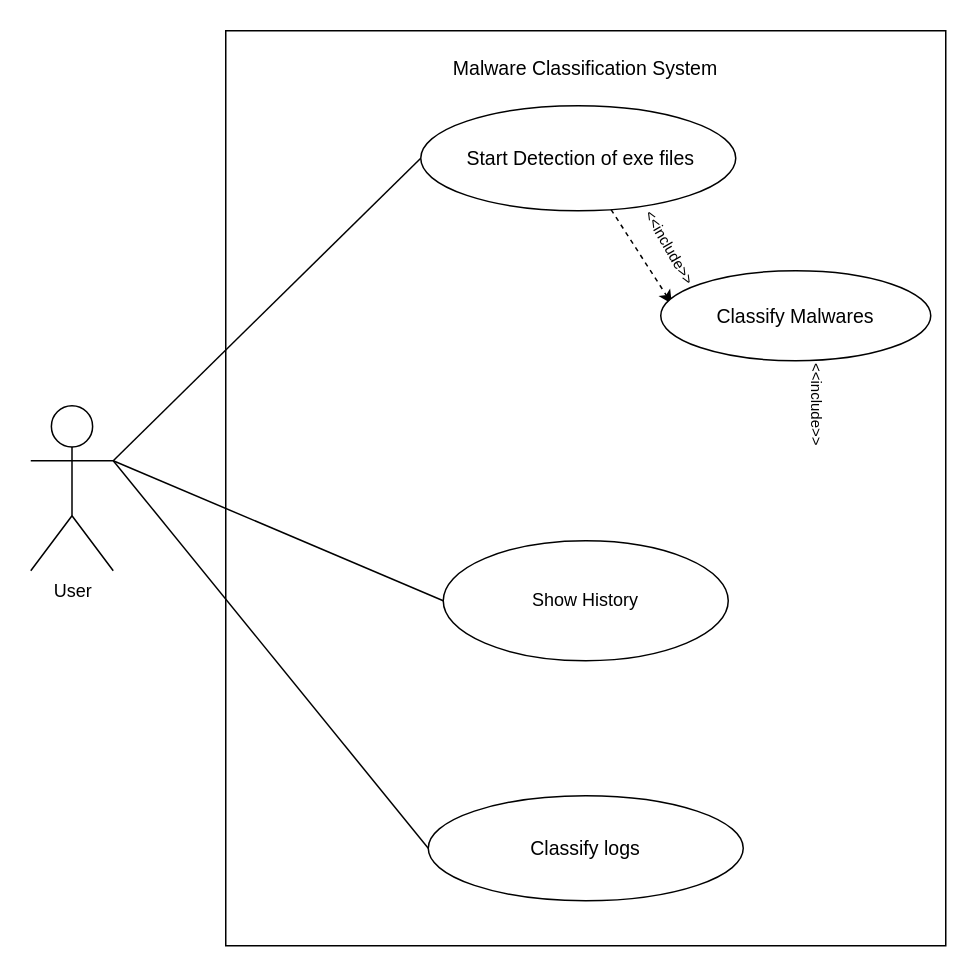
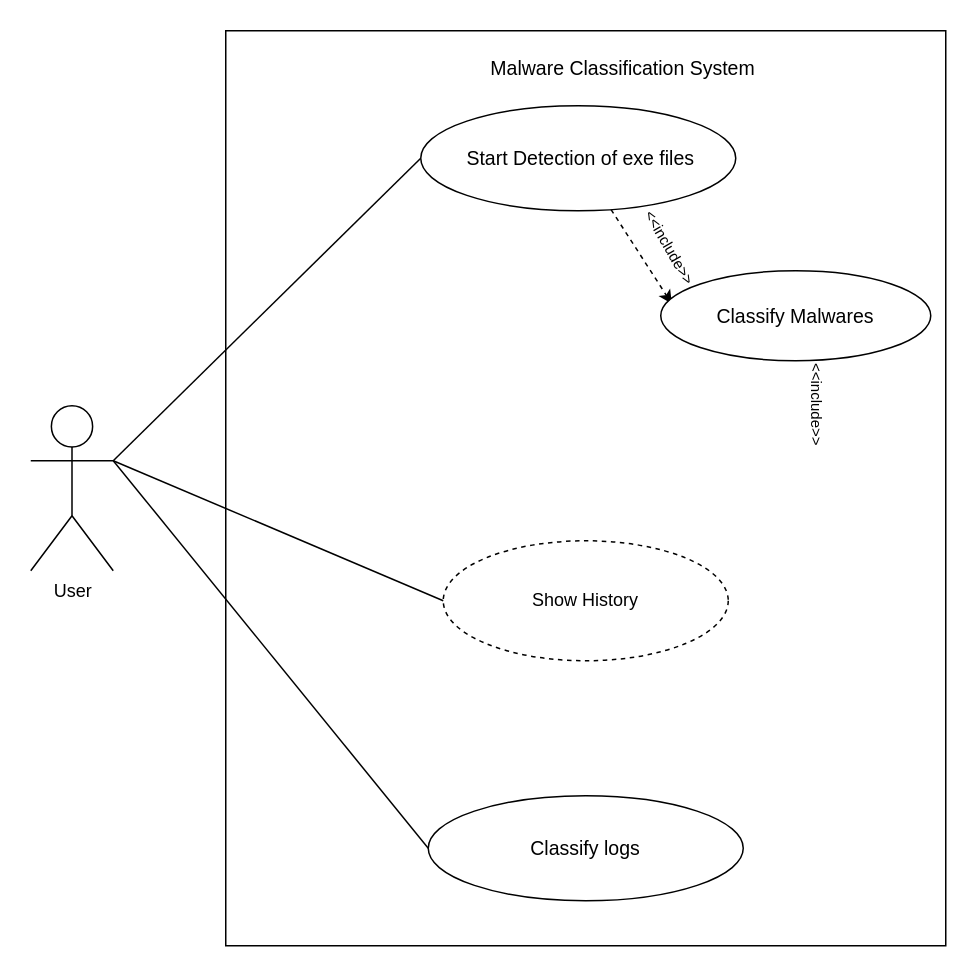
node "Malware Classification System": moved (586, 68) -> (623, 68)
node "Show History": style solid -> dashed
